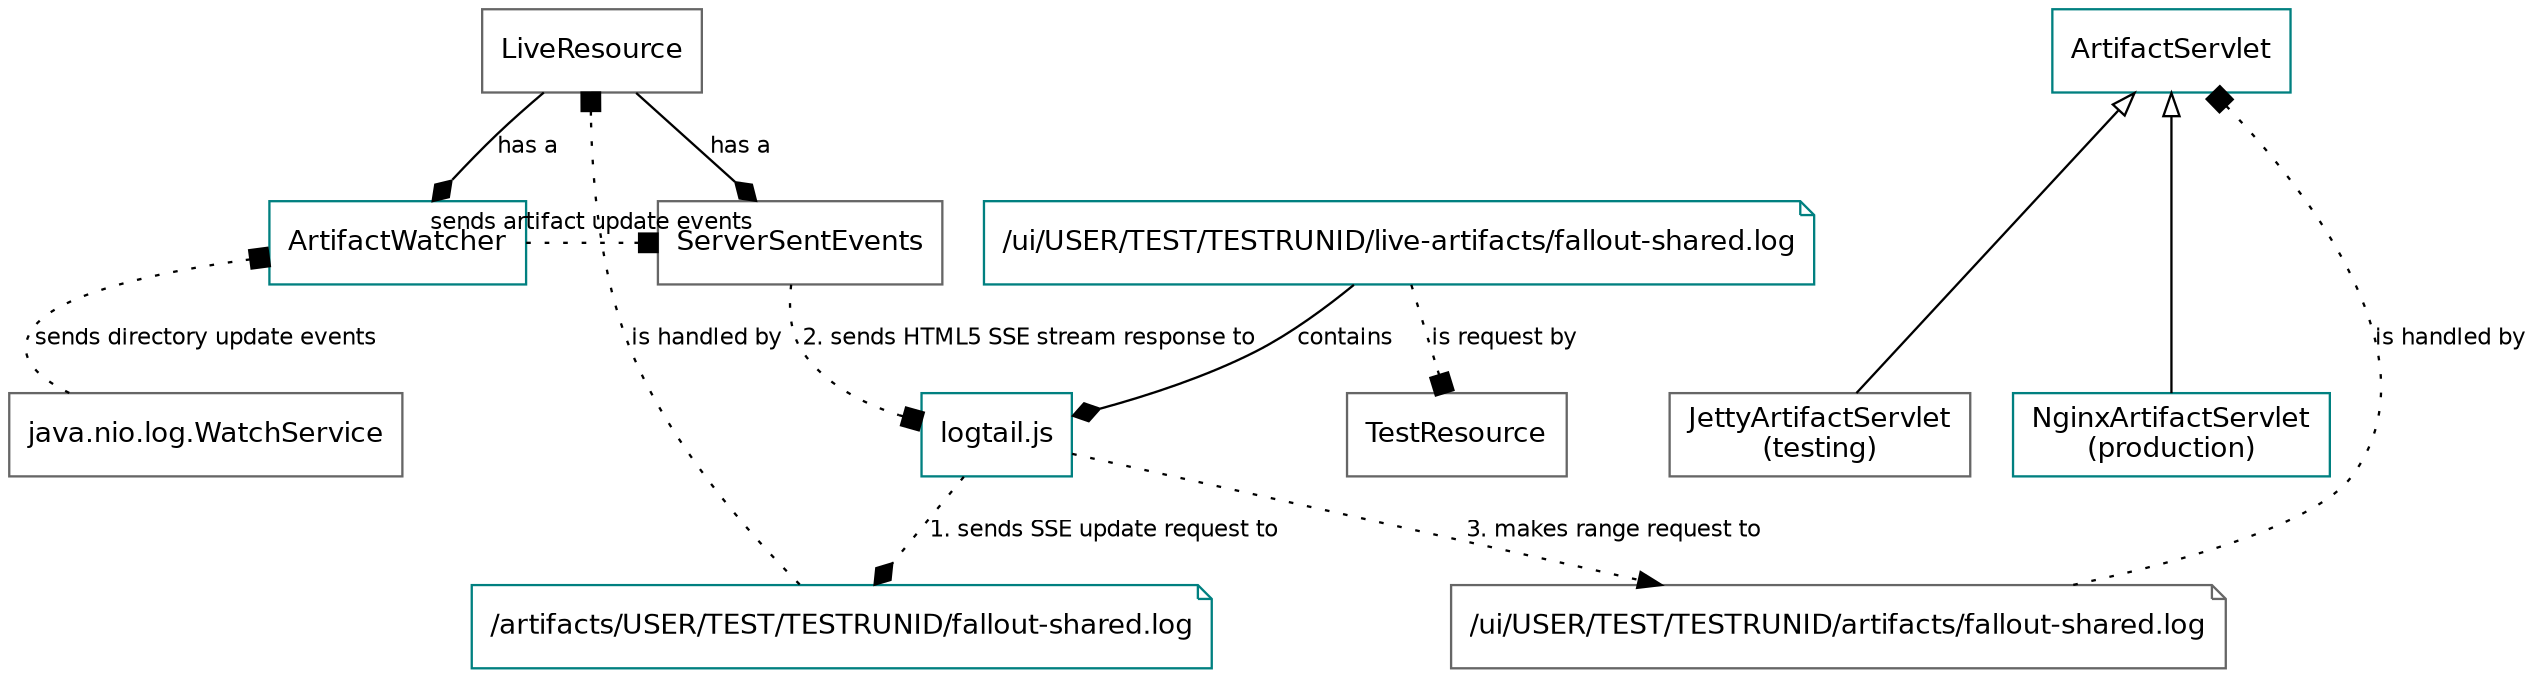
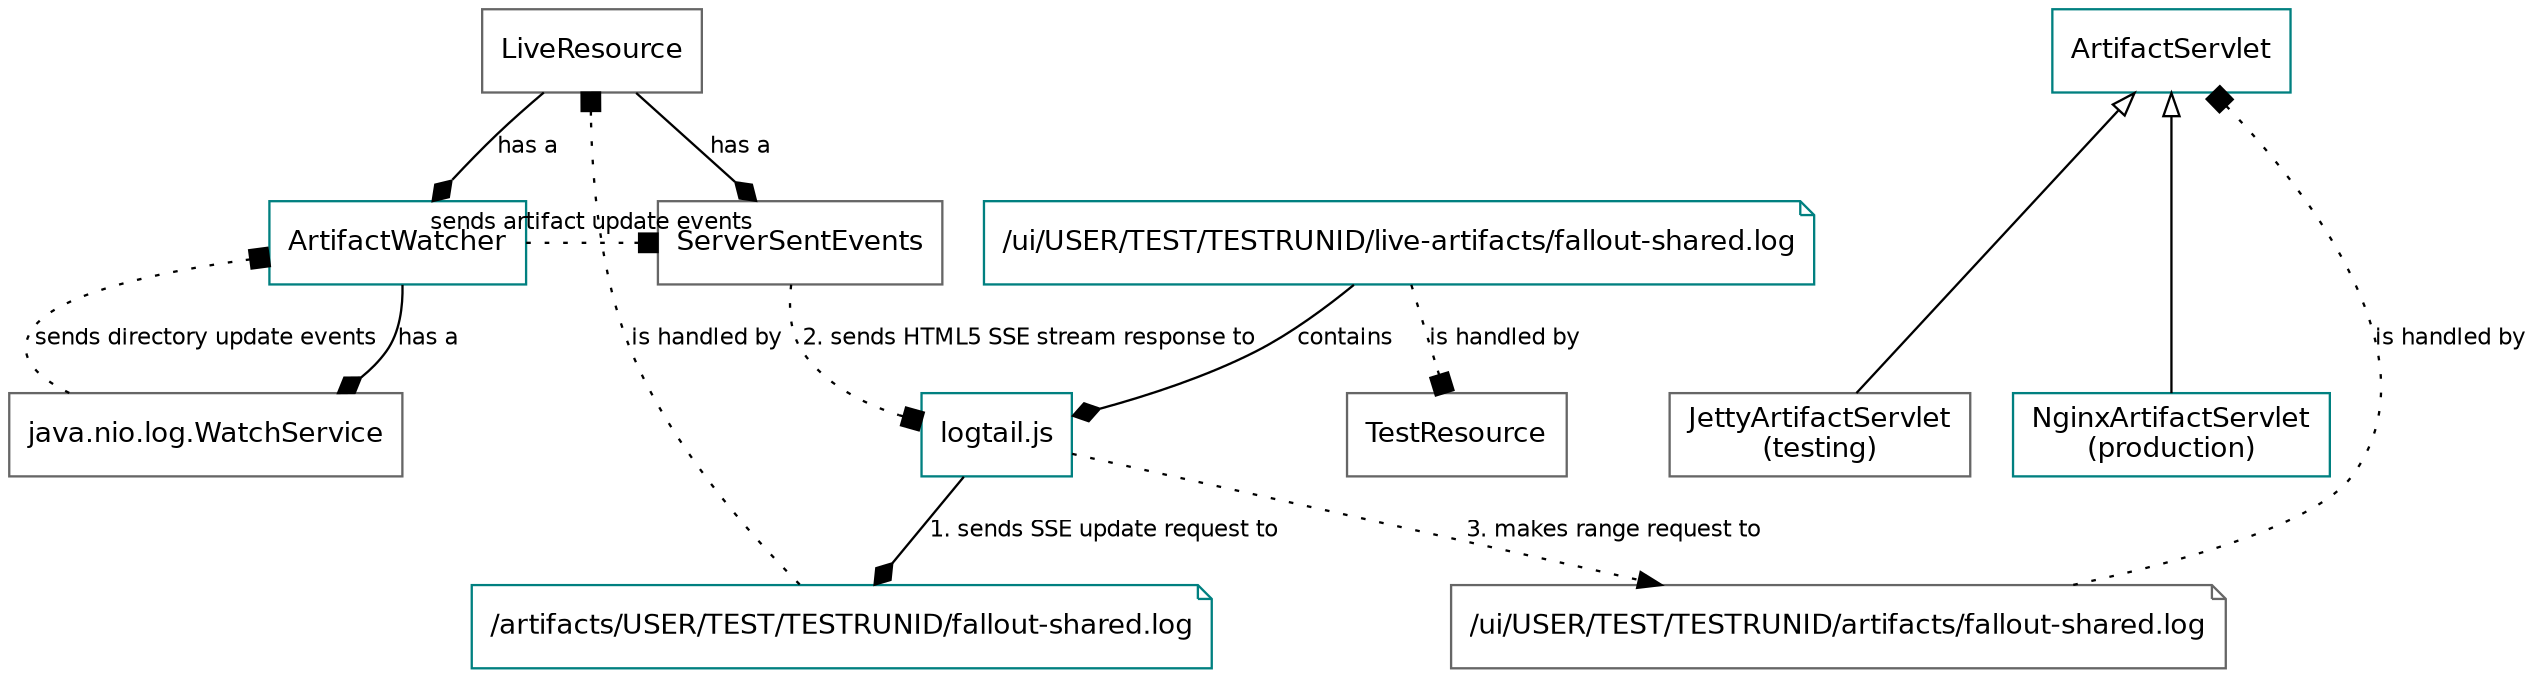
edge "ArtifactWatcher" -> "java.nio.log.WatchService": added, label "has a"
edge "/ui/USER/TEST/TESTRUNID/live-artifacts/fallout-shared.log" -> "TestResource": label "is request by" -> "is handled by"
edge "logtail.js" -> "/artifacts/USER/TEST/TESTRUNID/fallout-shared.log": style dotted -> solid
